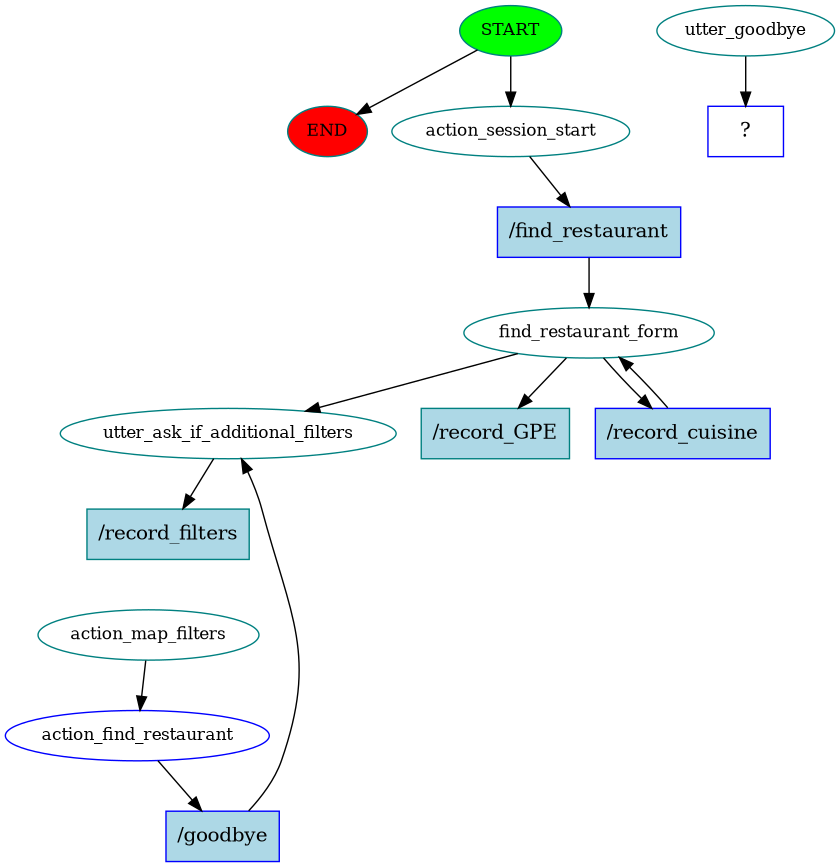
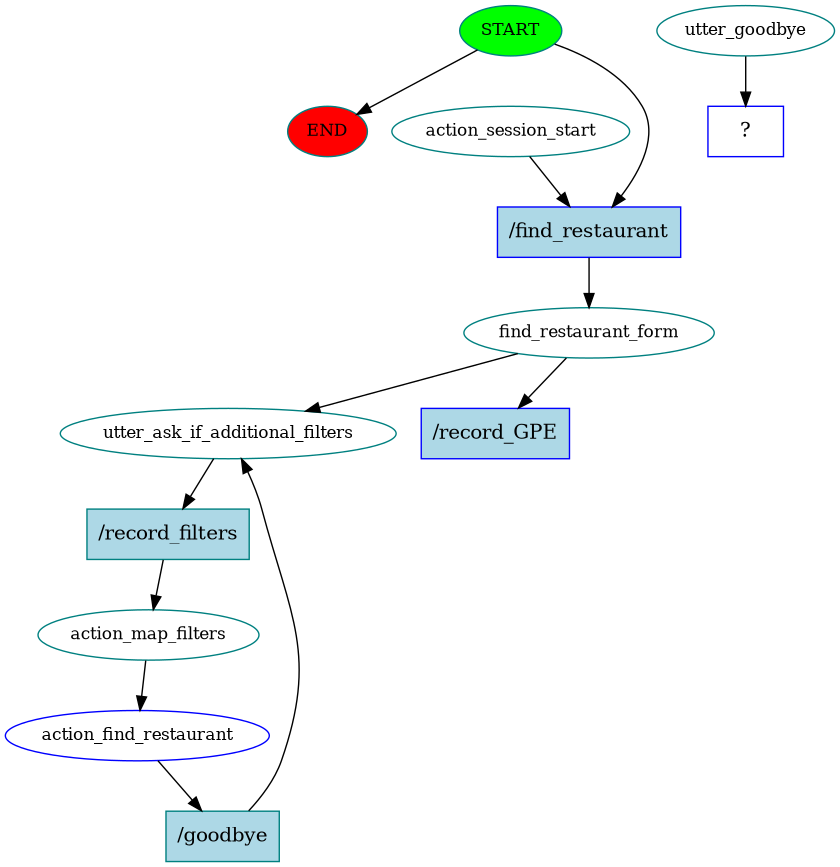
edge "START" -> "action_session_start": now "START" -> "/find_restaurant"
node "/record_GPE": color teal -> blue
node "/record_cuisine": removed
edge "/record_filters" -> "action_map_filters": added
node "/goodbye": color blue -> teal
